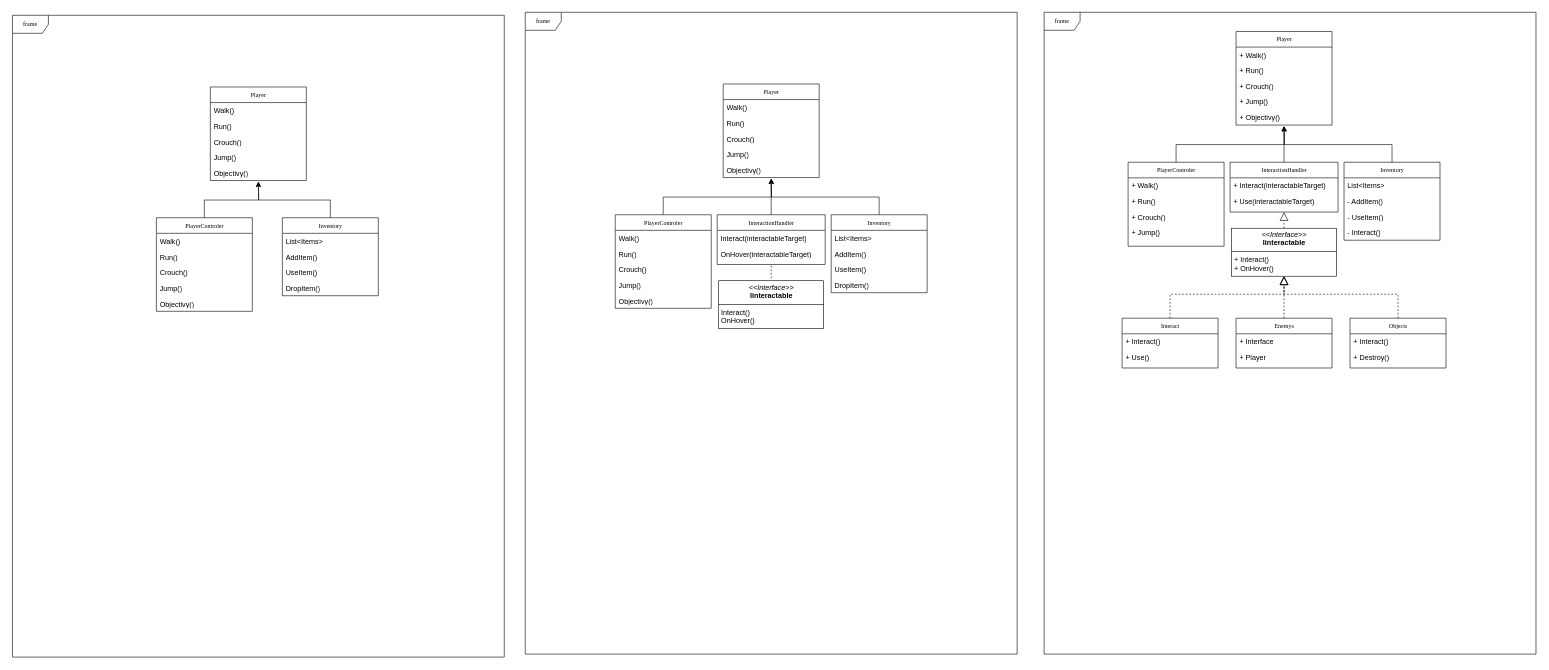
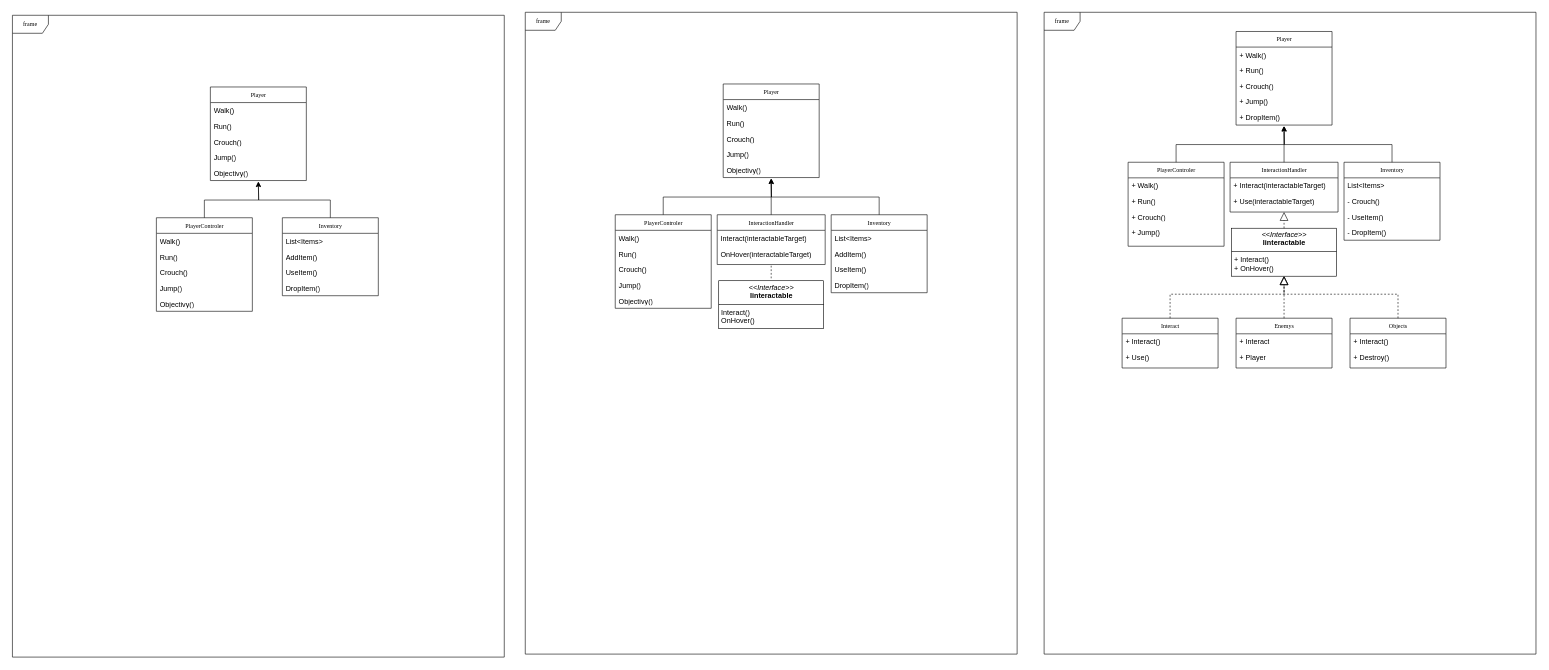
node "+ Objectivy()": label "+ Objectivy()" -> "+ DropItem()"
node "- AddItem()": label "- AddItem()" -> "- Crouch()"
node "- Interact()": label "- Interact()" -> "- DropItem()"
node "+ Interface": label "+ Interface" -> "+ Interact"
